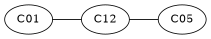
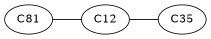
node "C01": label "C01" -> "C81"
node "C05": label "C05" -> "C35"
